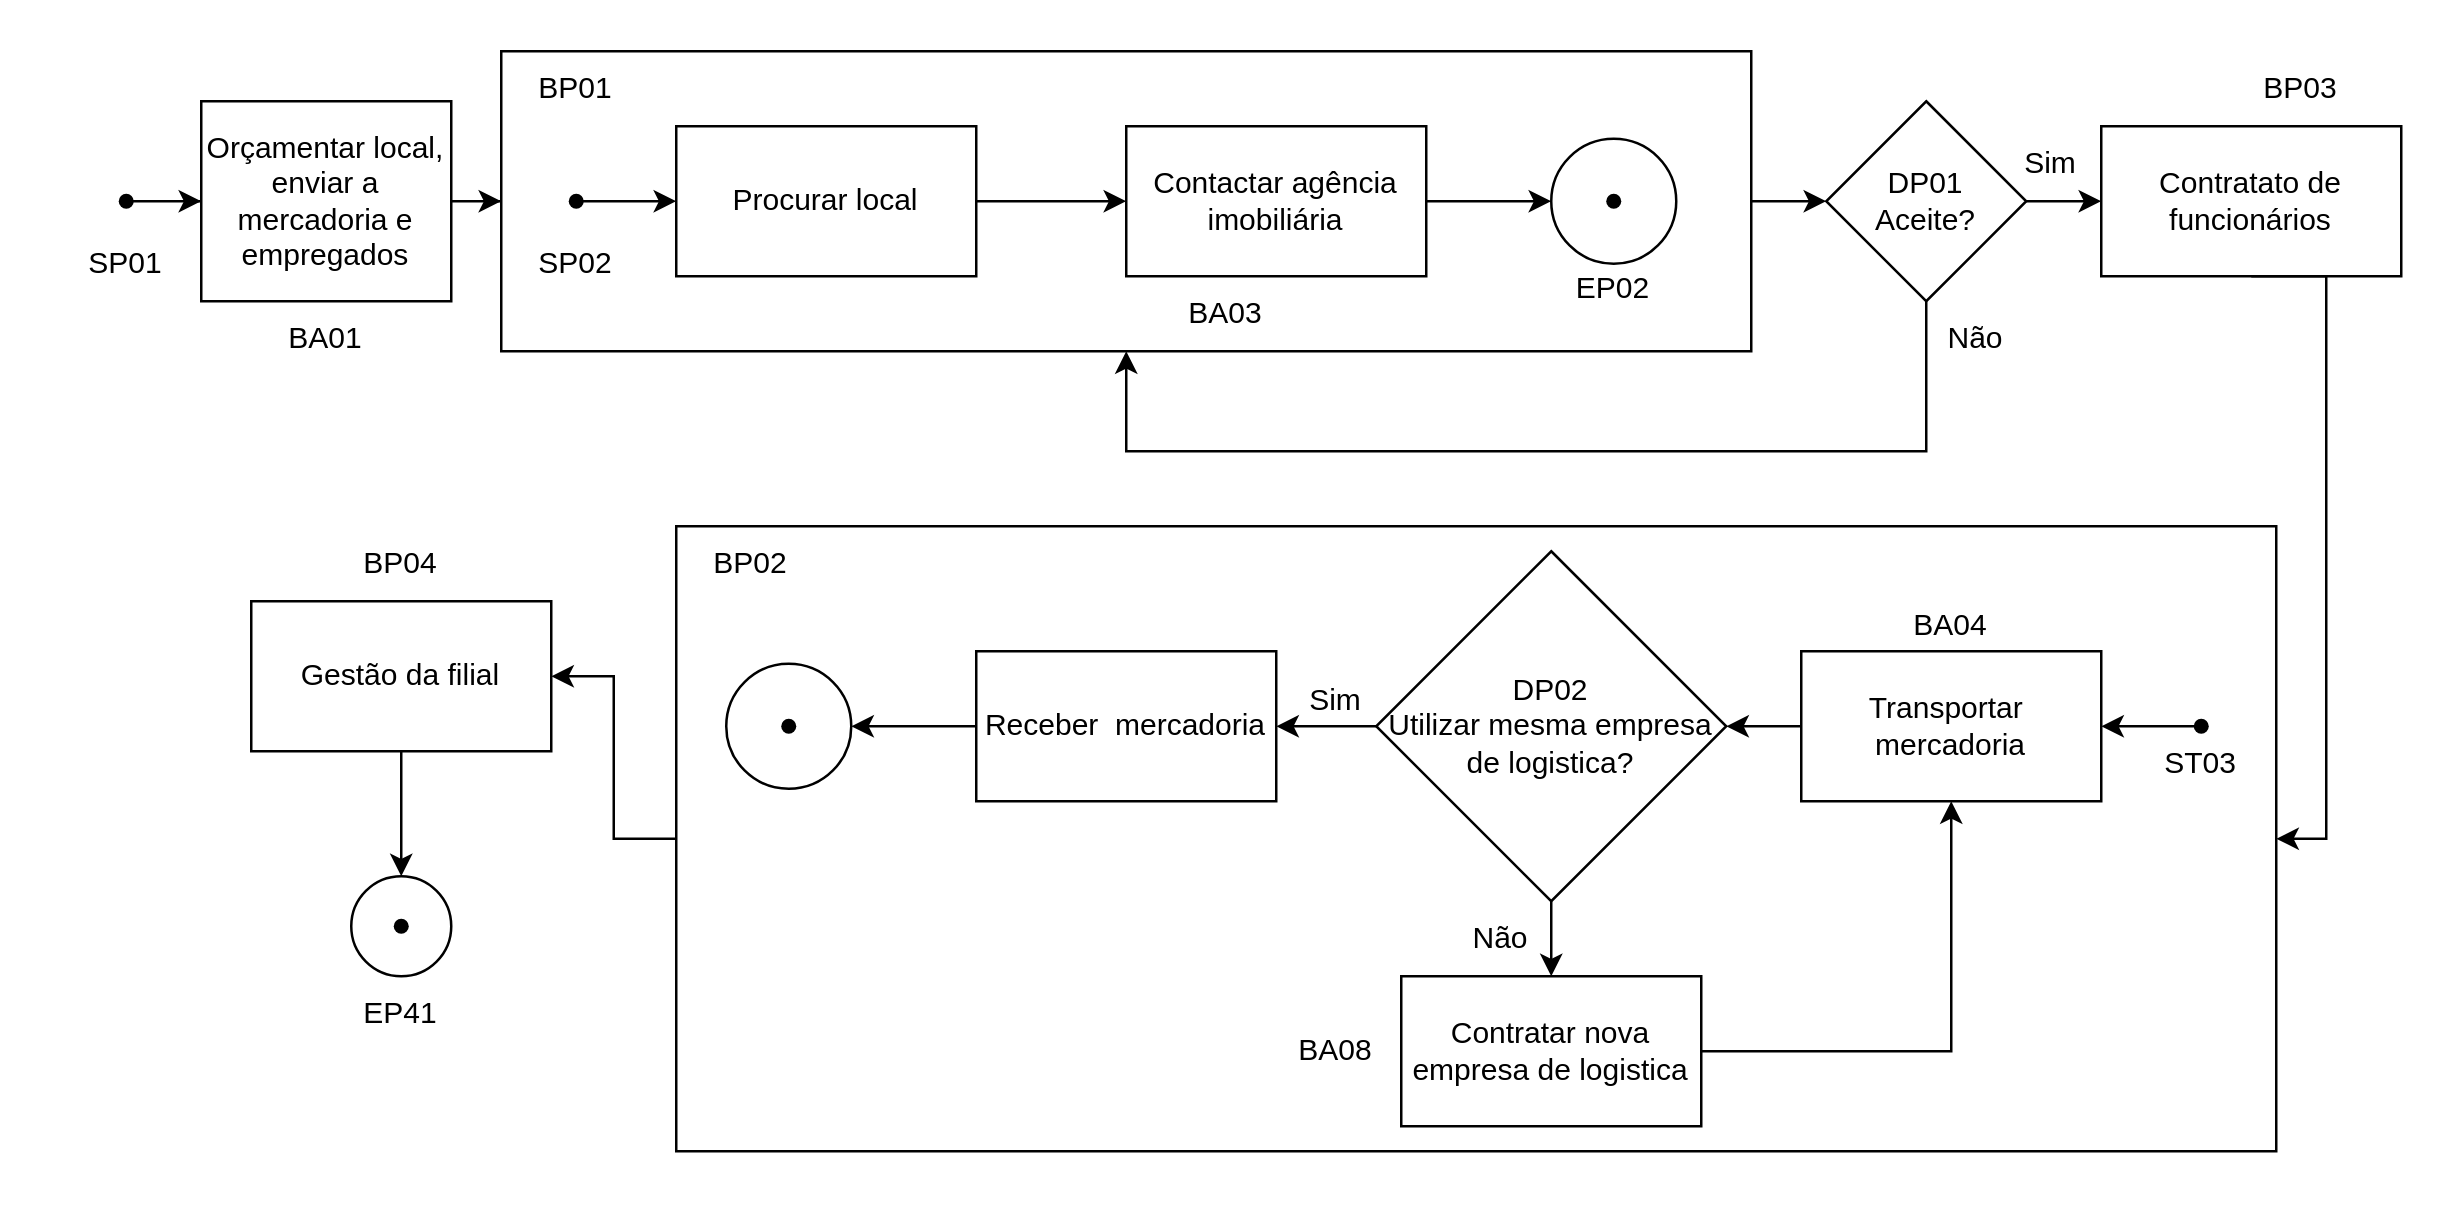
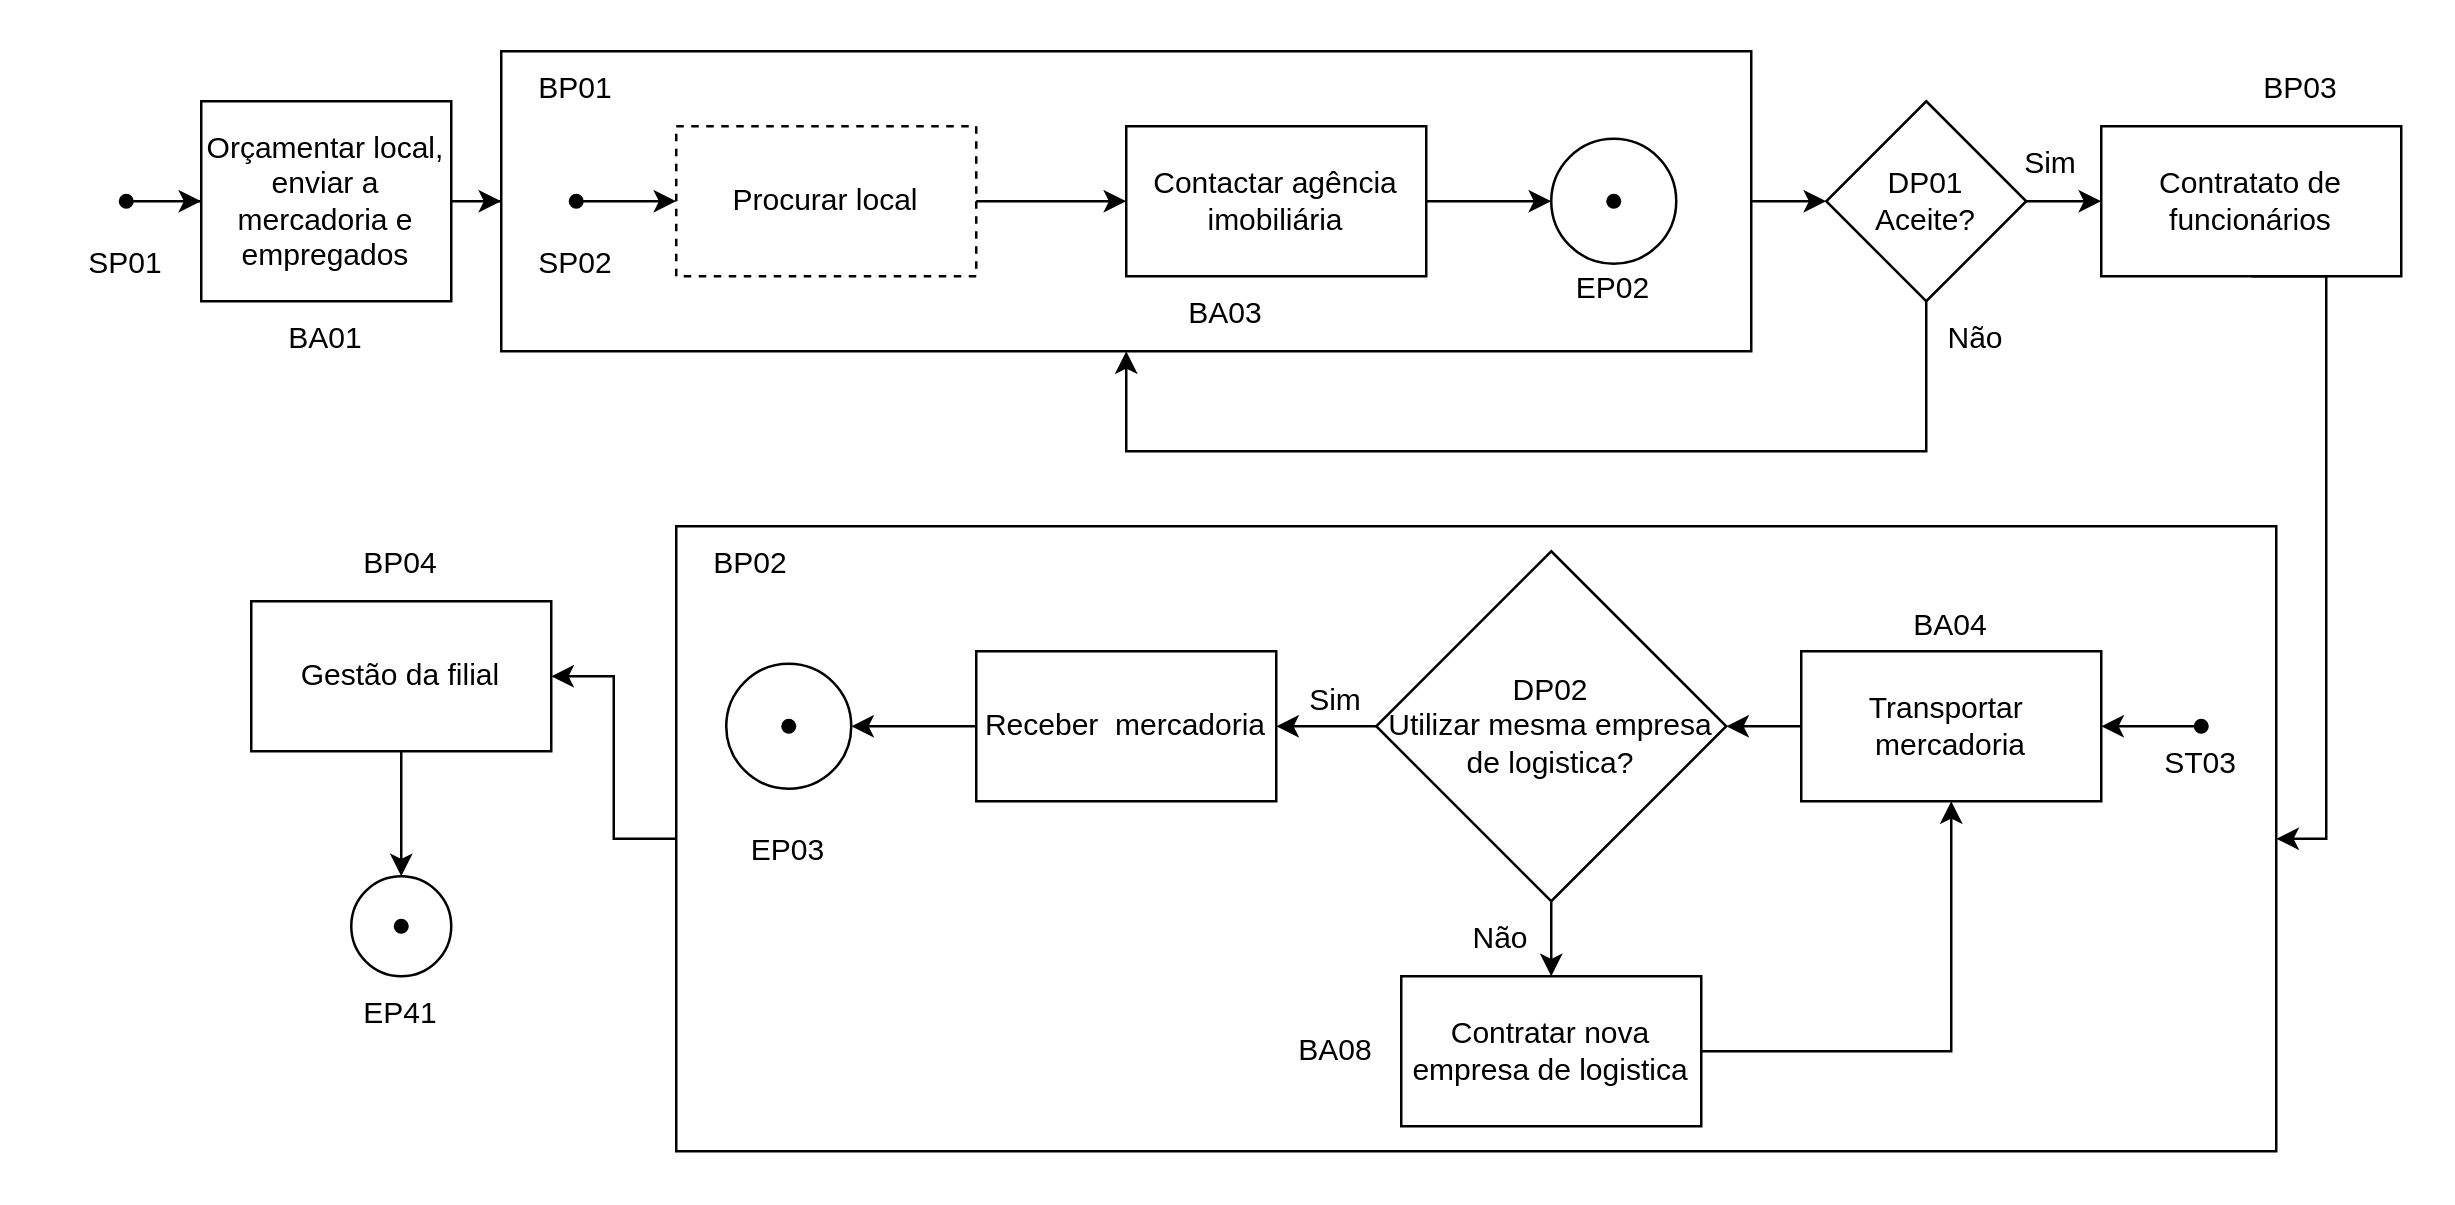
node "Procurar local": style solid -> dashed
node "EP03": added
